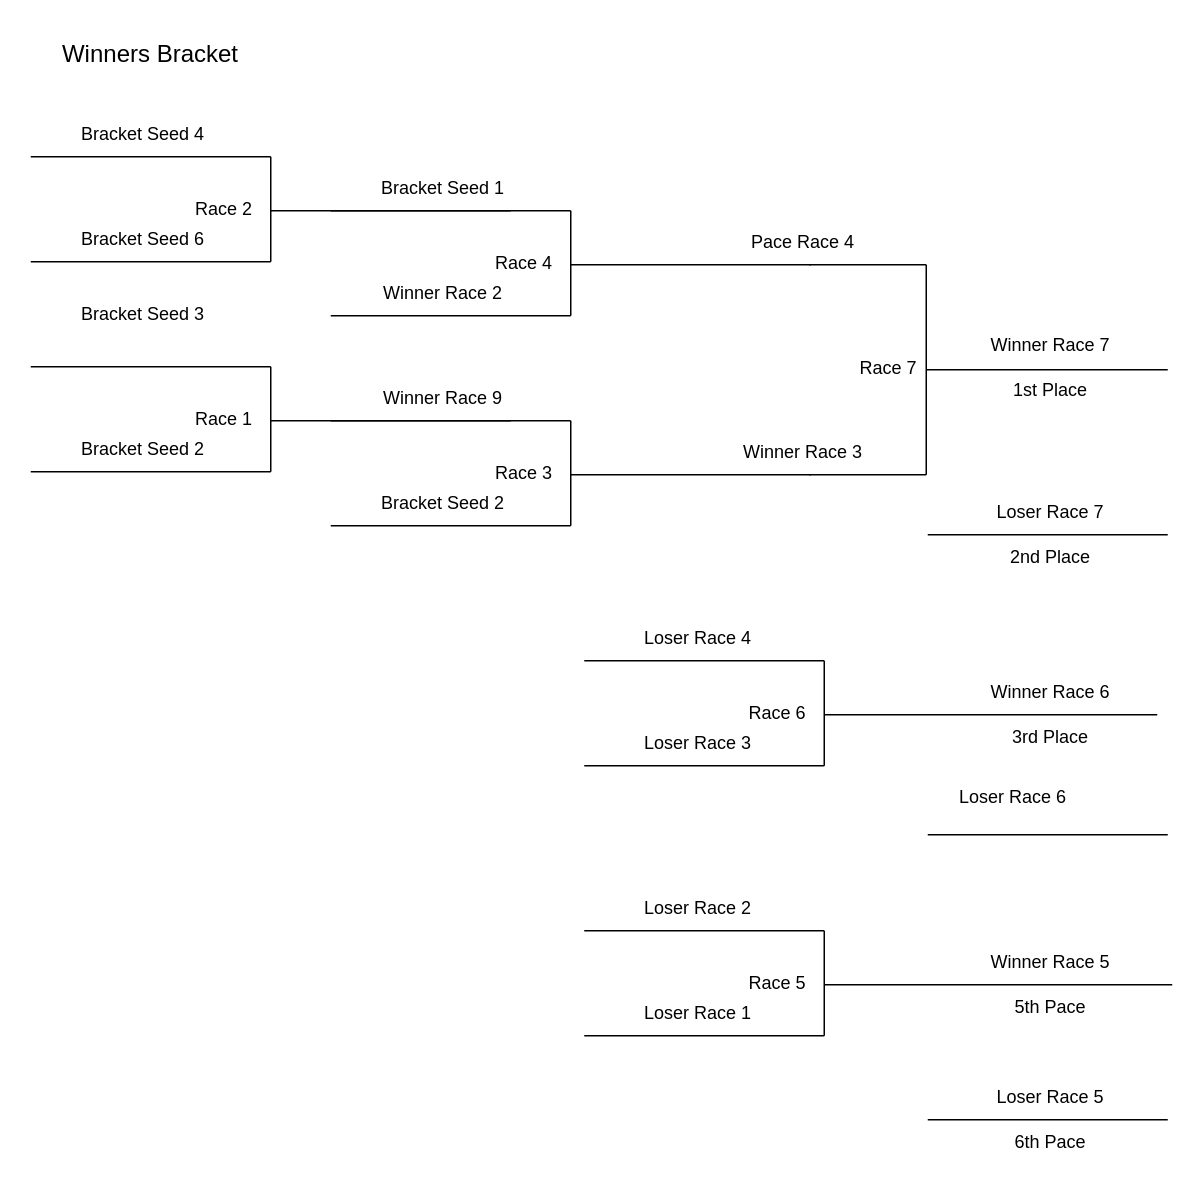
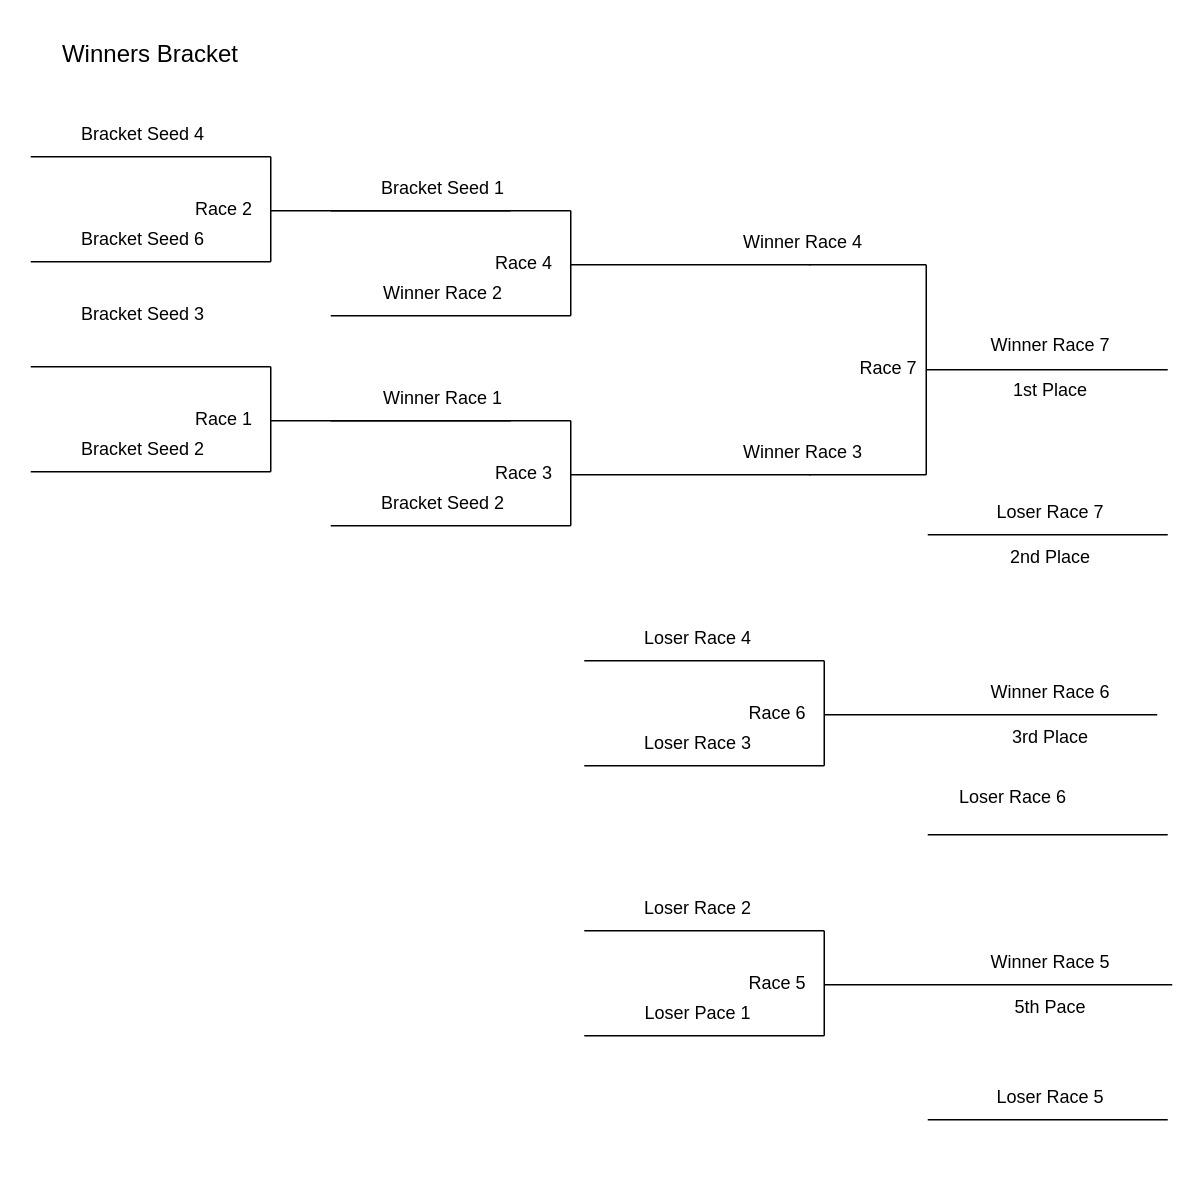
node "Pace Race 4": label "Pace Race 4" -> "Winner Race 4"
node "Winner Race 9": label "Winner Race 9" -> "Winner Race 1"
node "Loser Race 1": label "Loser Race 1" -> "Loser Pace 1"
node "6th Pace": removed
